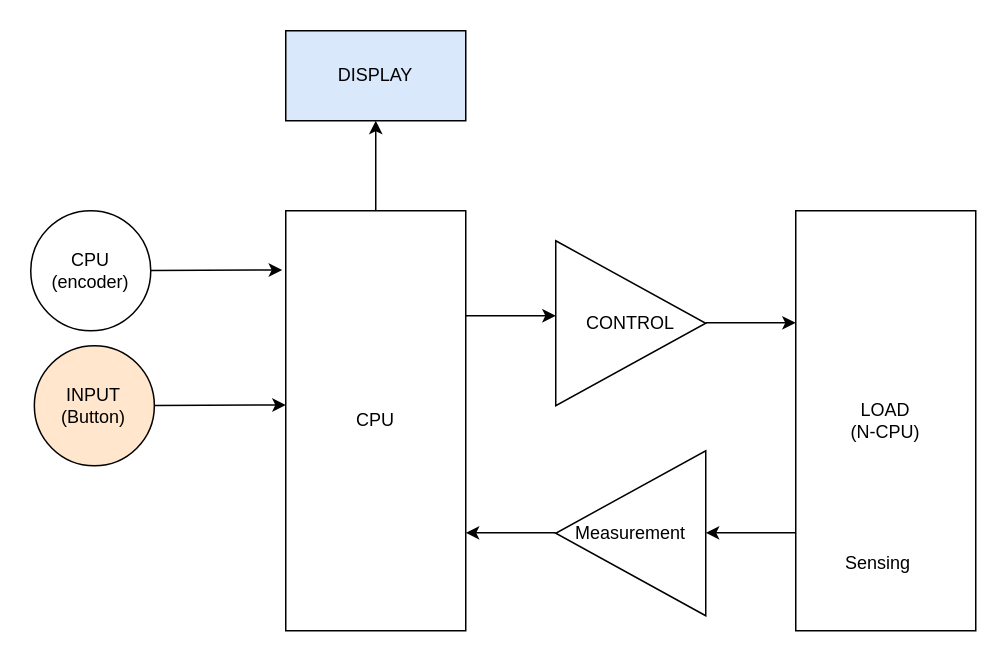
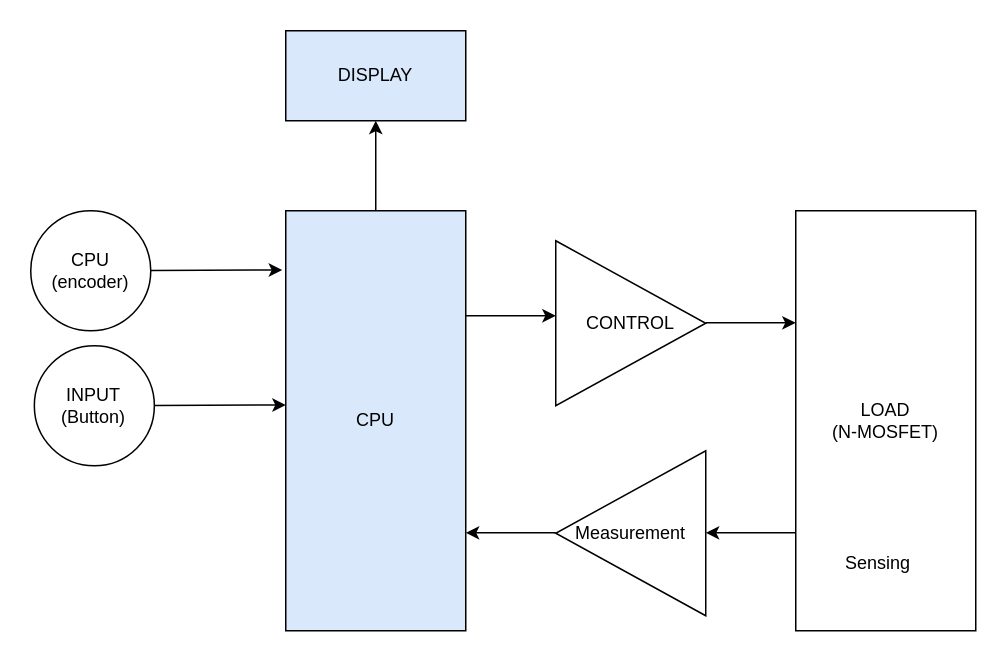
node "INPUT (Button)": fillcolor #ffe6cc -> #ffffff
node "CPU": fillcolor #ffffff -> #dae8fc
node "LOAD (N-CPU)": label "LOAD (N-CPU)" -> "LOAD (N-MOSFET)"
